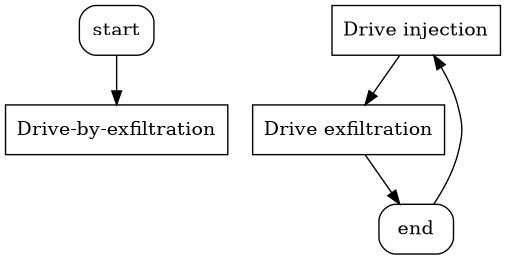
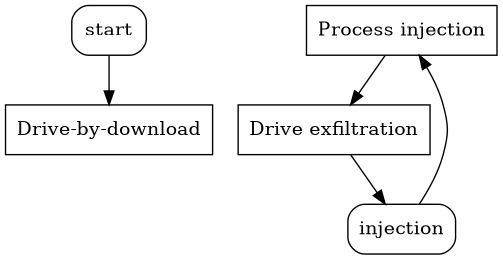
node "Drive injection": label "Drive injection" -> "Process injection"
node "Drive-by-exfiltration": label "Drive-by-exfiltration" -> "Drive-by-download"
node "end": label "end" -> "injection"
